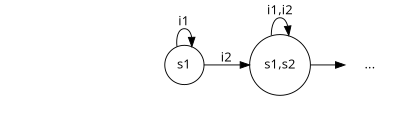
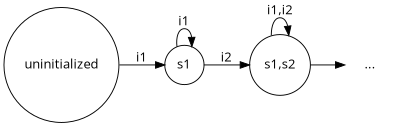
node "uninitialized": added
